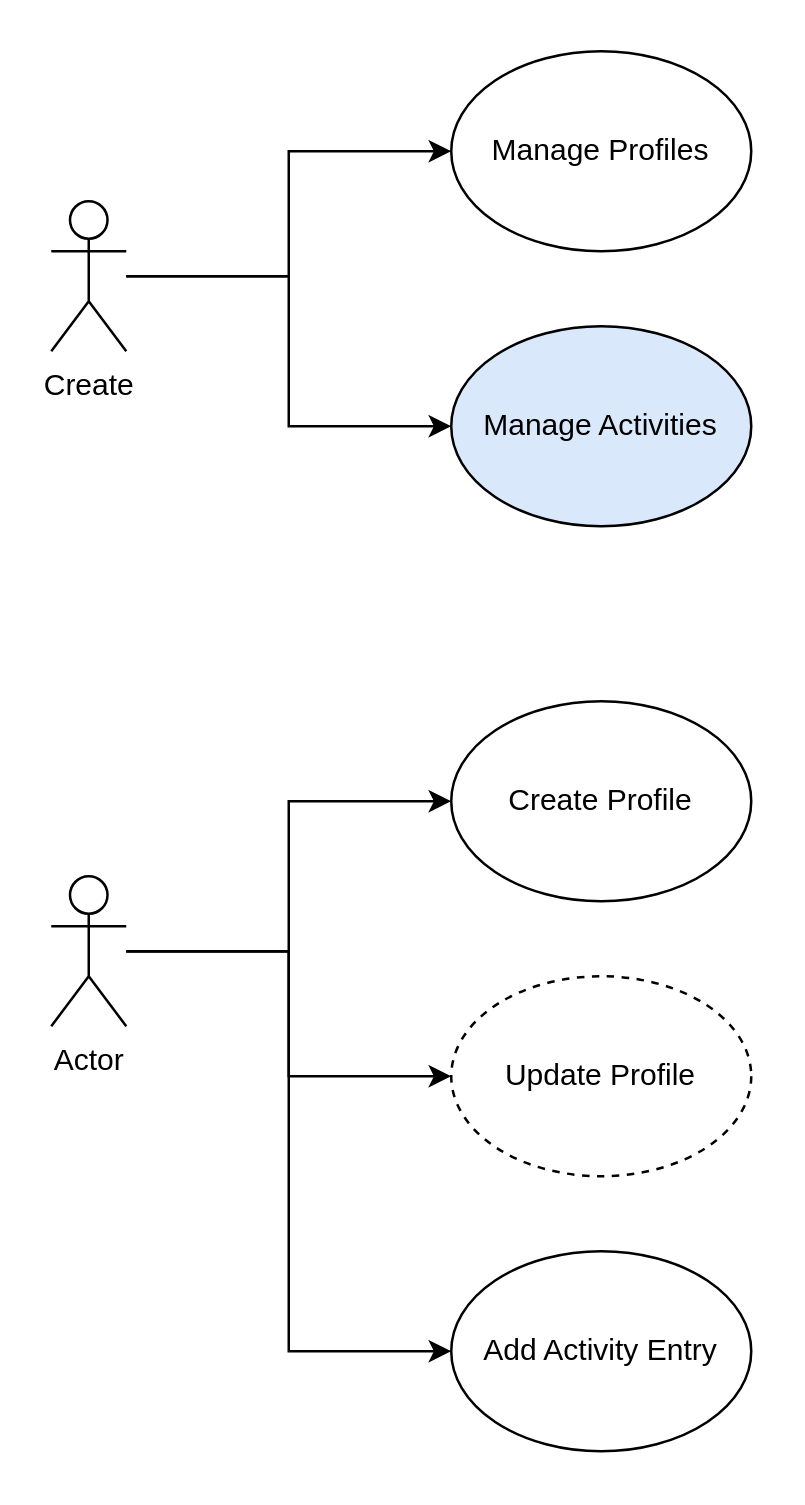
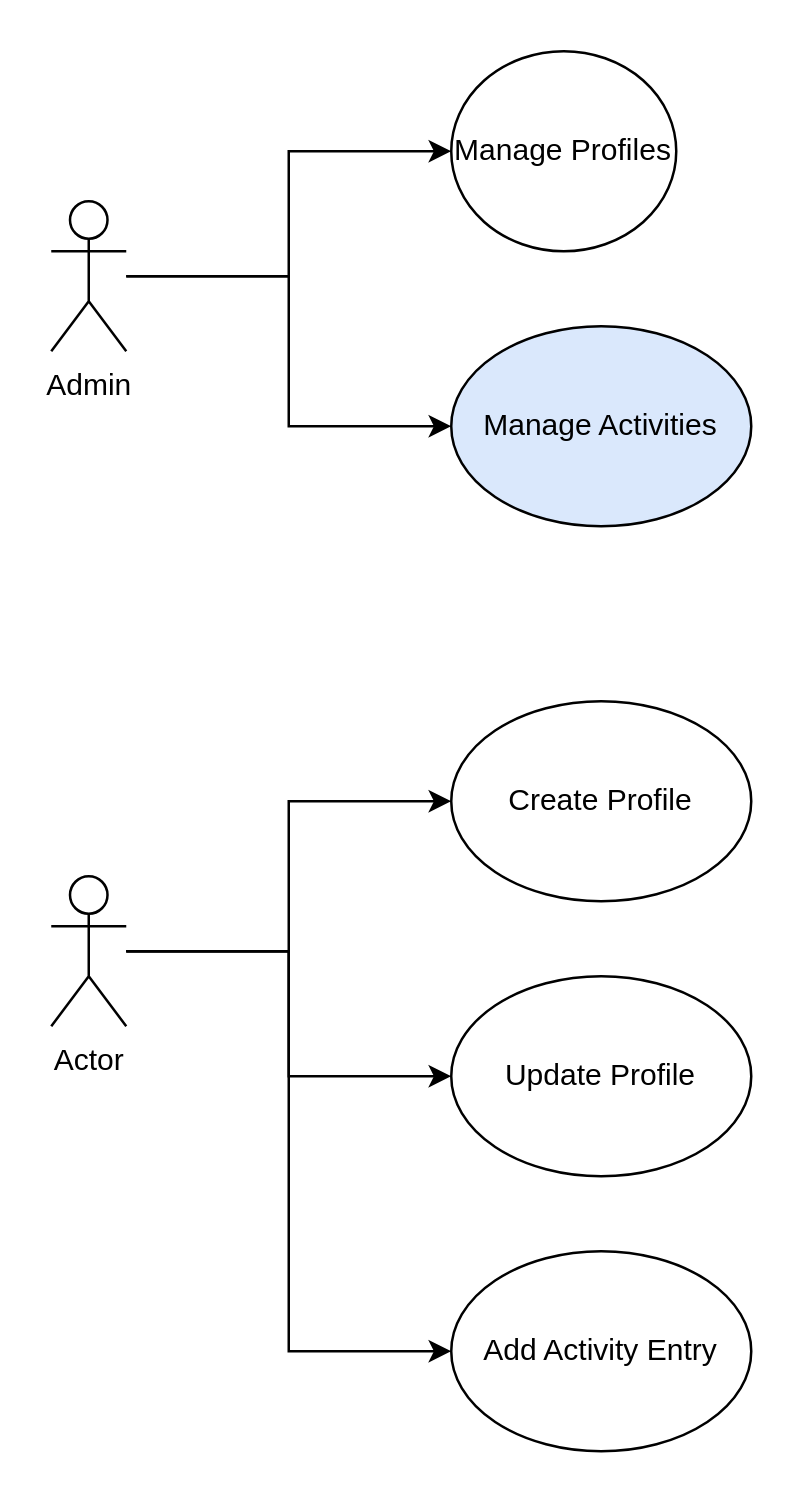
node "Manage Profiles": size 300x200 -> 225x200
node "Create": label "Create" -> "Admin"
node "Update Profile": style dashed -> solid
